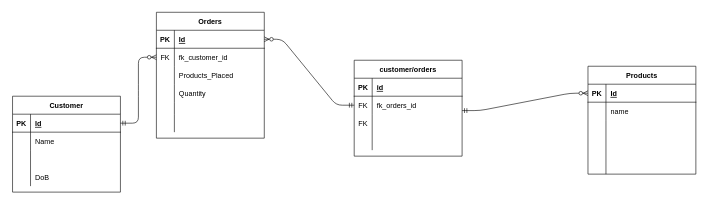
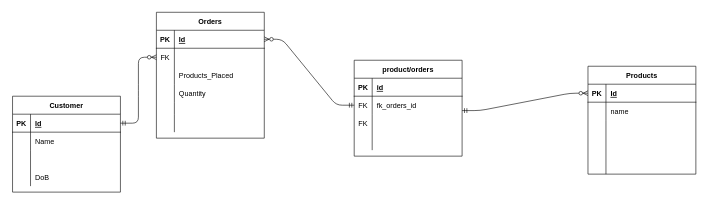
node "fk_customer_id": removed
node "customer/orders": label "customer/orders" -> "product/orders"
